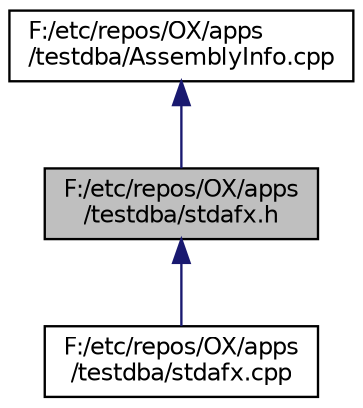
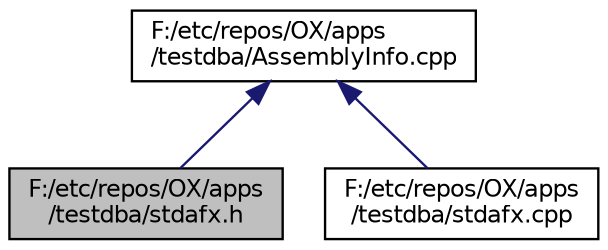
edge "F:/etc/repos/OX/apps /testdba/stdafx.cpp" -> "F:/etc/repos/OX/apps /testdba/stdafx.h": now "F:/etc/repos/OX/apps /testdba/stdafx.cpp" -> "F:/etc/repos/OX/apps /testdba/AssemblyInfo.cpp"
